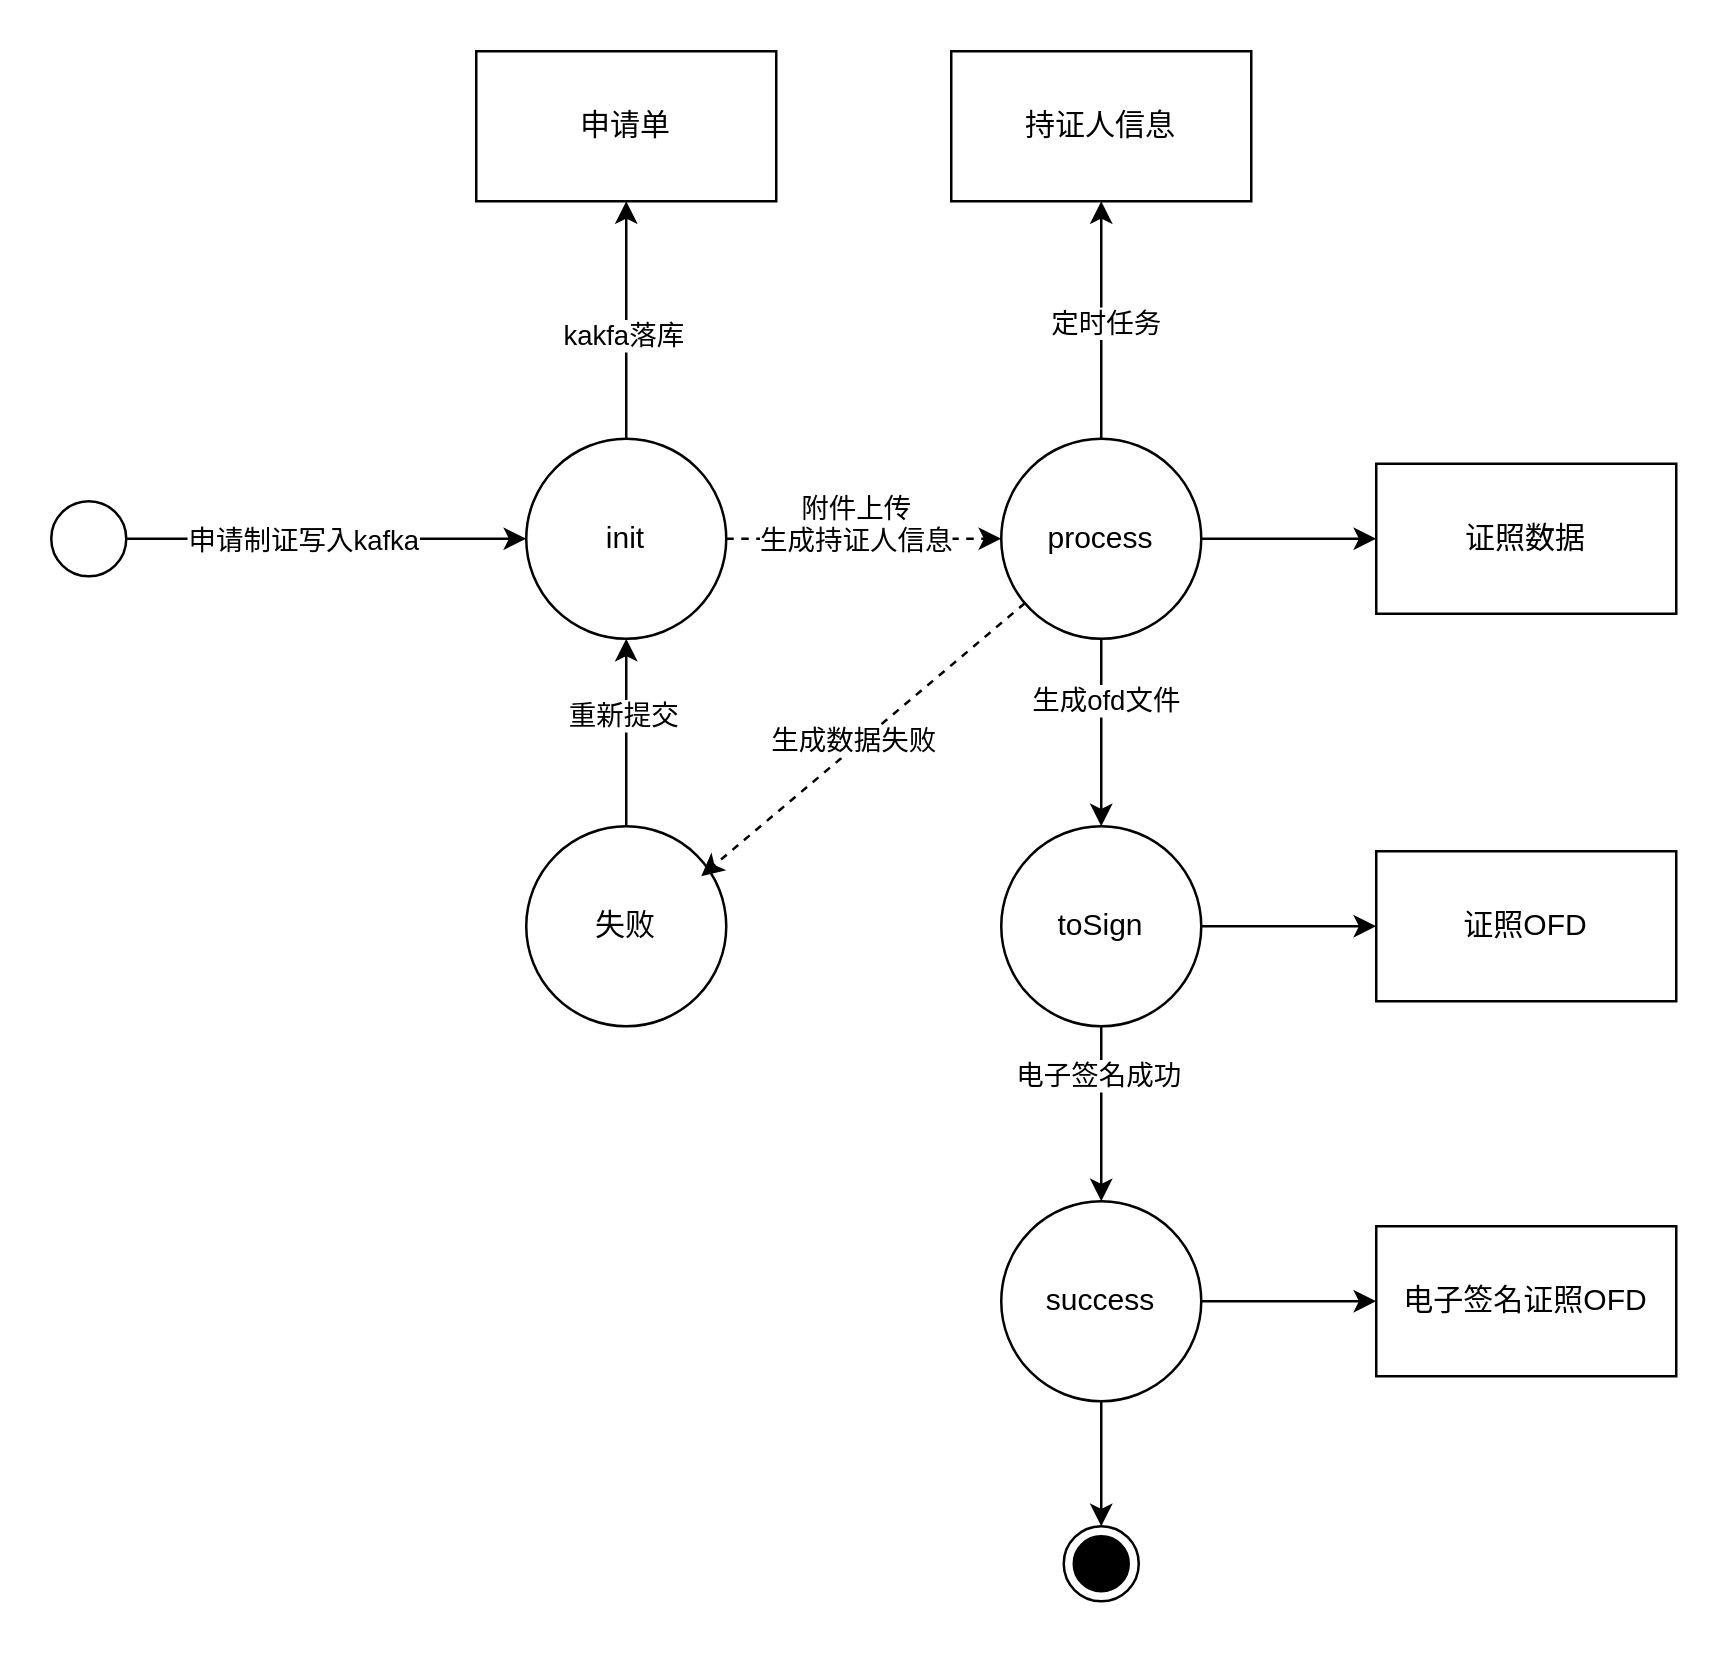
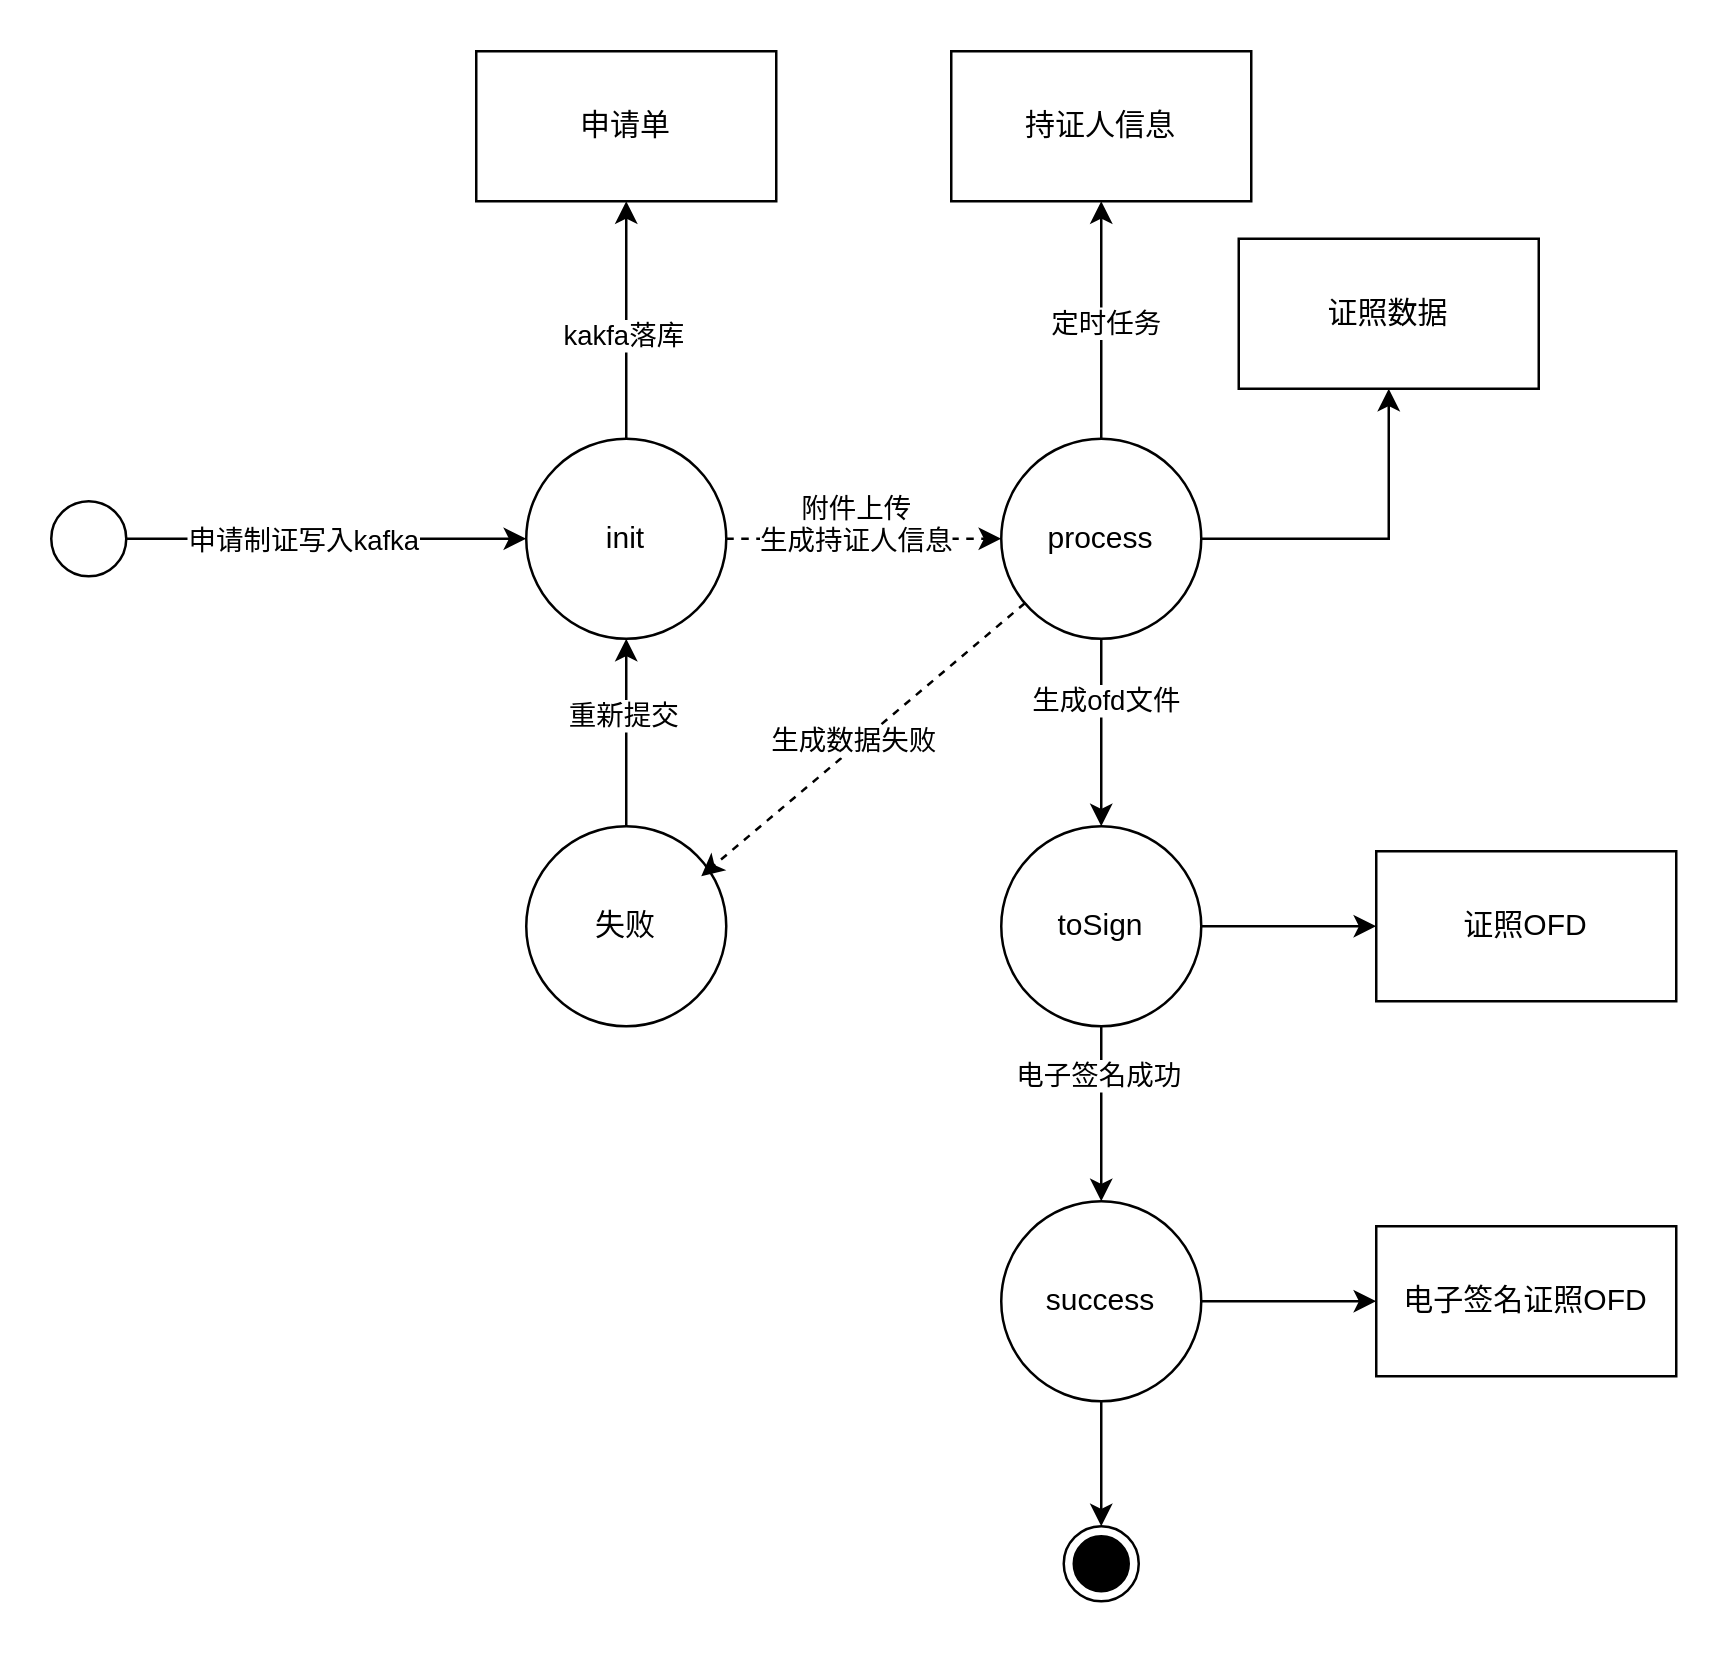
node "证照数据": moved (1526, 539) -> (1389, 314)
